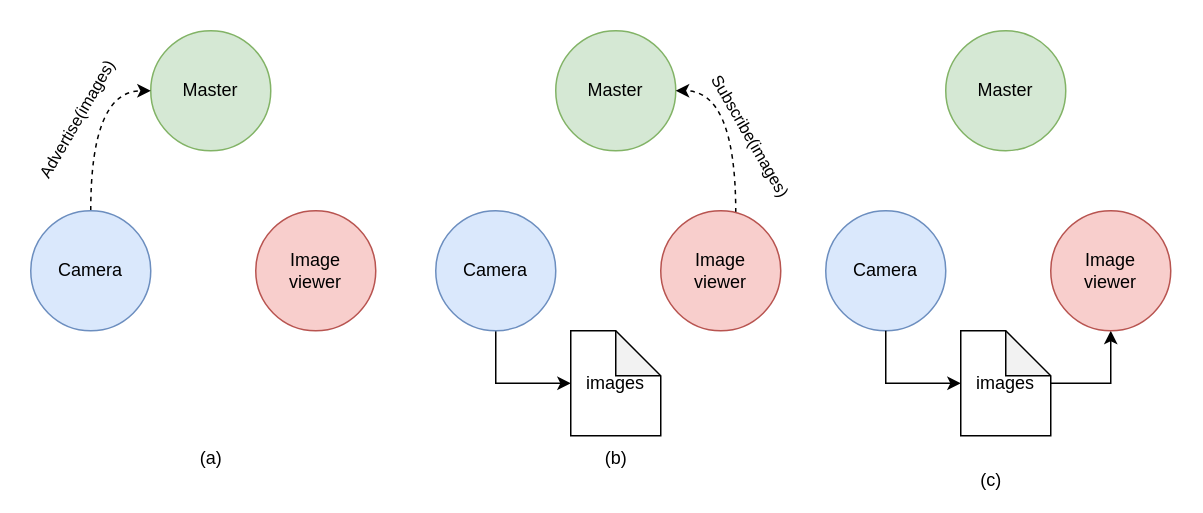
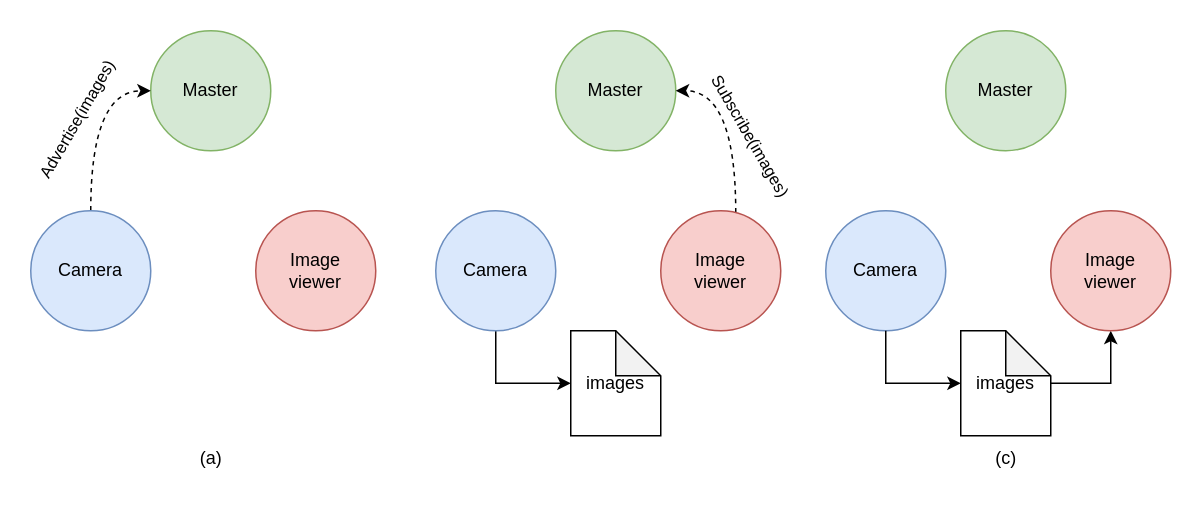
node "(b)": removed
node "(c)": moved (991, 481) -> (1006, 458)
